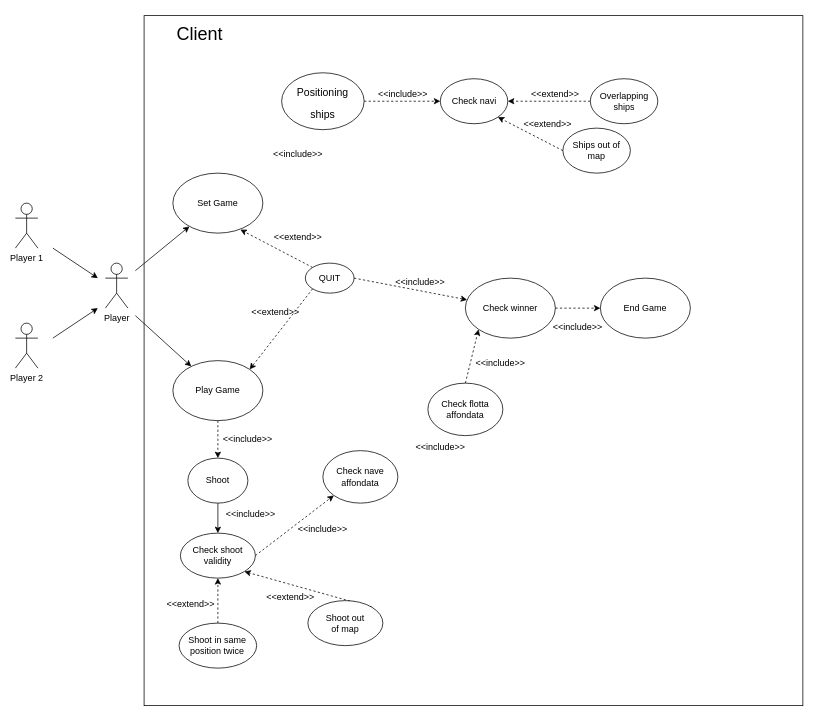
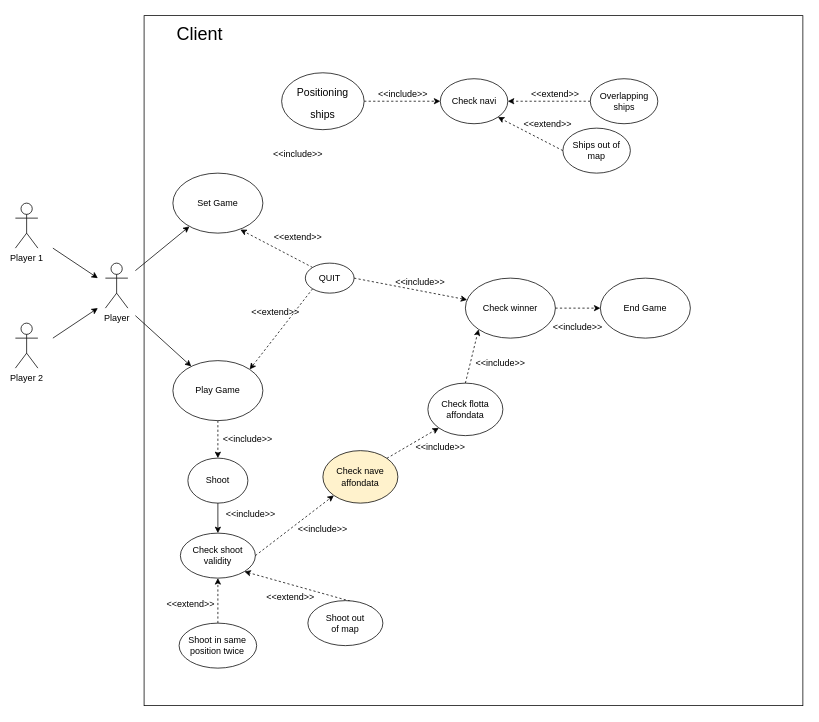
edge "Check nave affondata" -> "Check flotta affondata": added
node "Check nave affondata": fillcolor #ffffff -> #fff2cc
